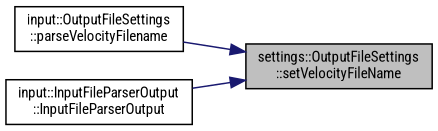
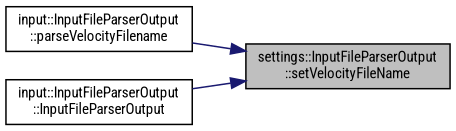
node "input::OutputFileSettings ::parseVelocityFilename": label "input::OutputFileSettings ::parseVelocityFilename" -> "input::InputFileParserOutput ::parseVelocityFilename"
node "settings::OutputFileSettings ::setVelocityFileName": label "settings::OutputFileSettings ::setVelocityFileName" -> "settings::InputFileParserOutput ::setVelocityFileName"
